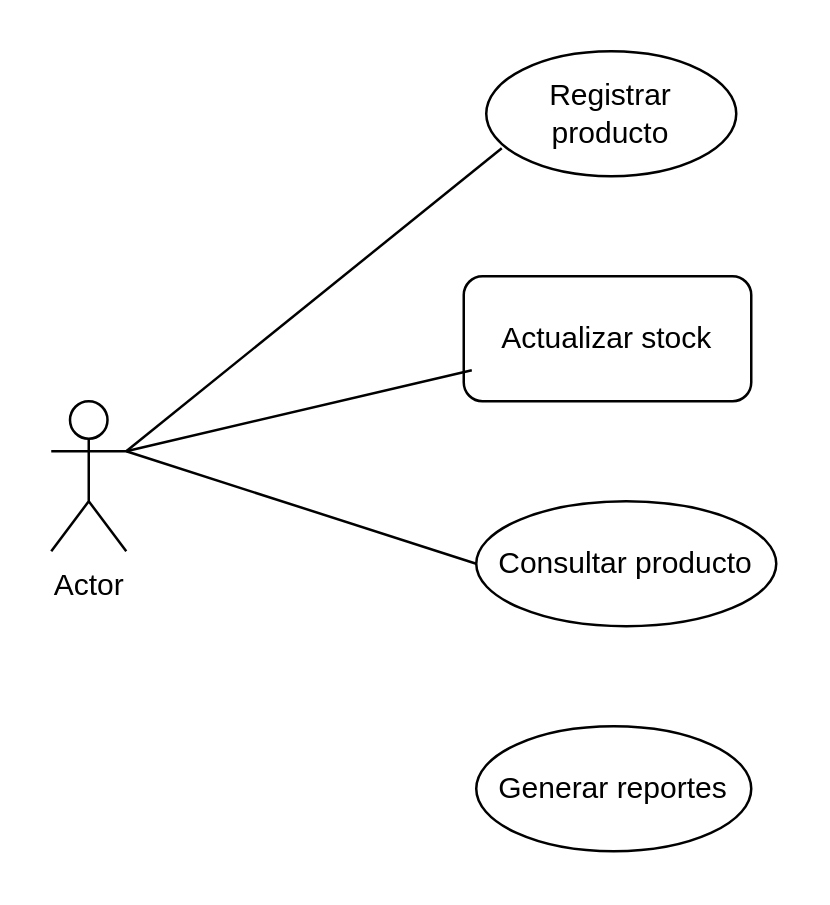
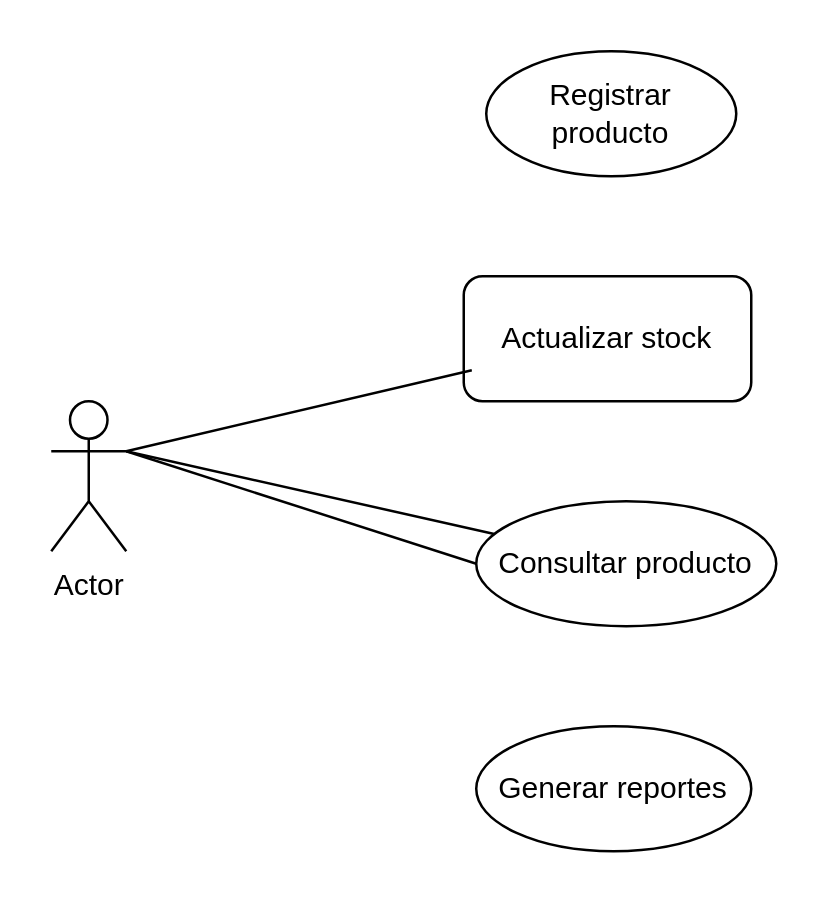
edge "Registrar producto" -- "Actor": now "Consultar producto" -- "Actor"
